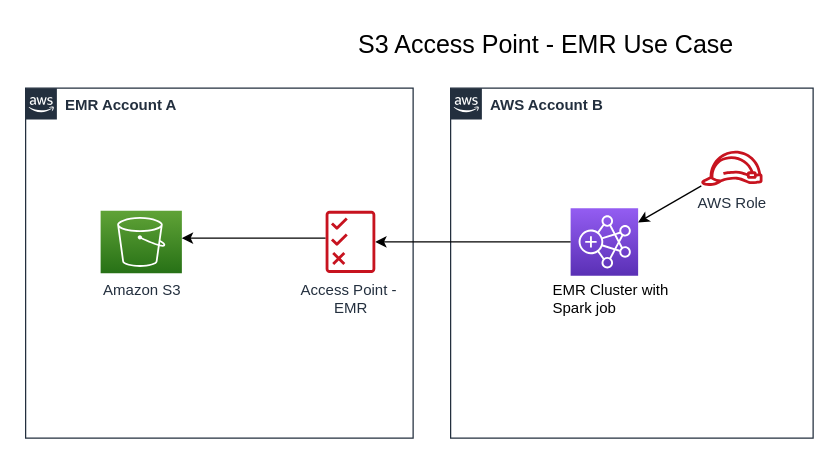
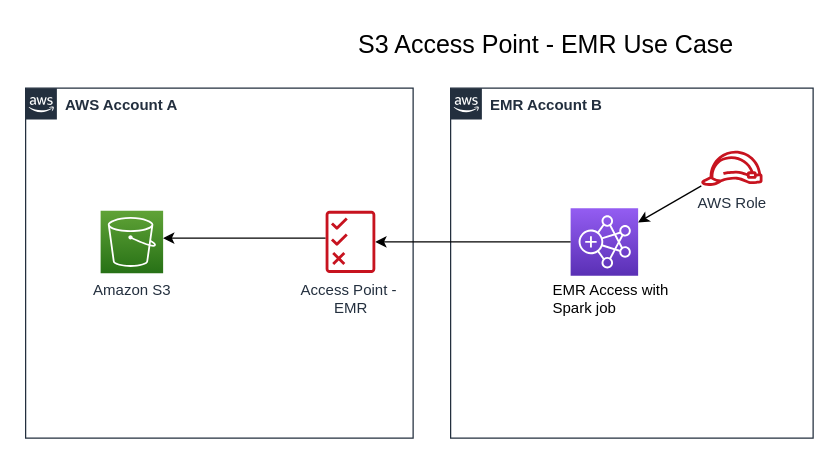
node "EMR Account A": label "EMR Account A" -> "AWS Account A"
node "AWS Account B": label "AWS Account B" -> "EMR Account B"
node "Amazon S3": size 81x63 -> 63x63
node "EMR Cluster with Spark job": label "EMR Cluster with Spark job" -> "EMR Access with Spark job"
